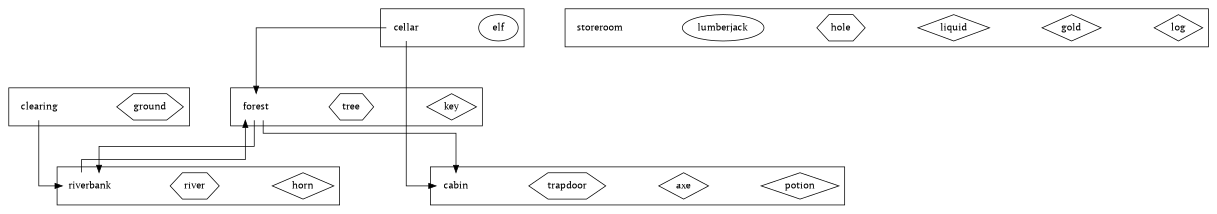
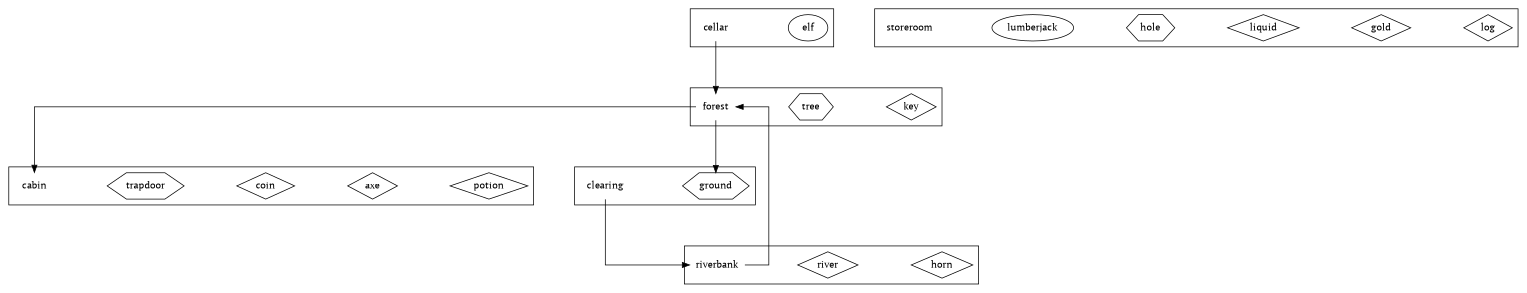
edge "cellar" -> "cabin": removed
edge "forest" -> "riverbank": now "forest" -> "ground"
node "river": shape hexagon -> diamond
node "coin": added
